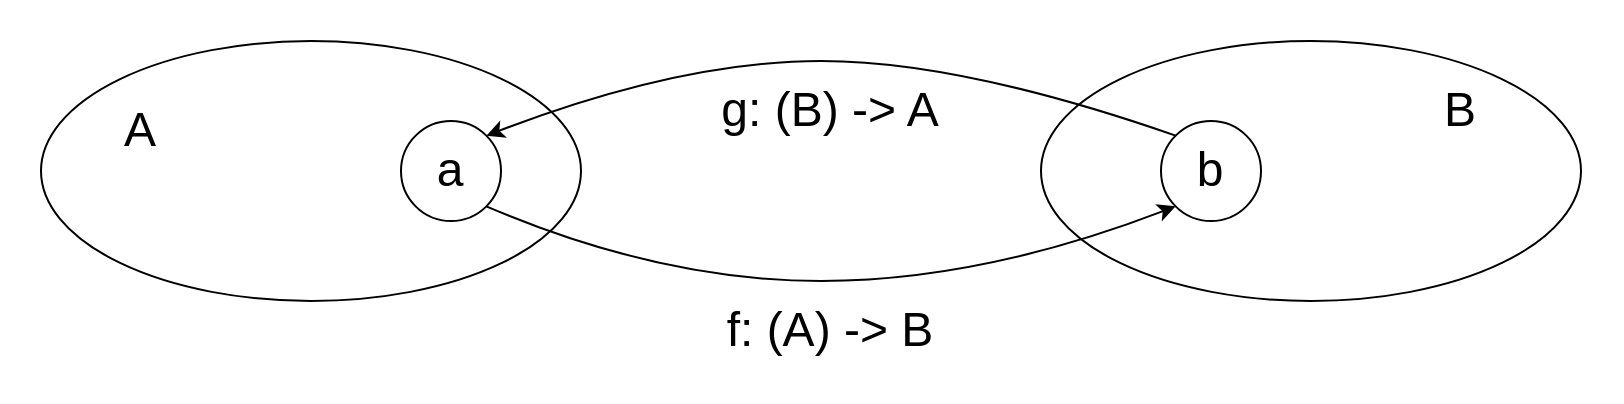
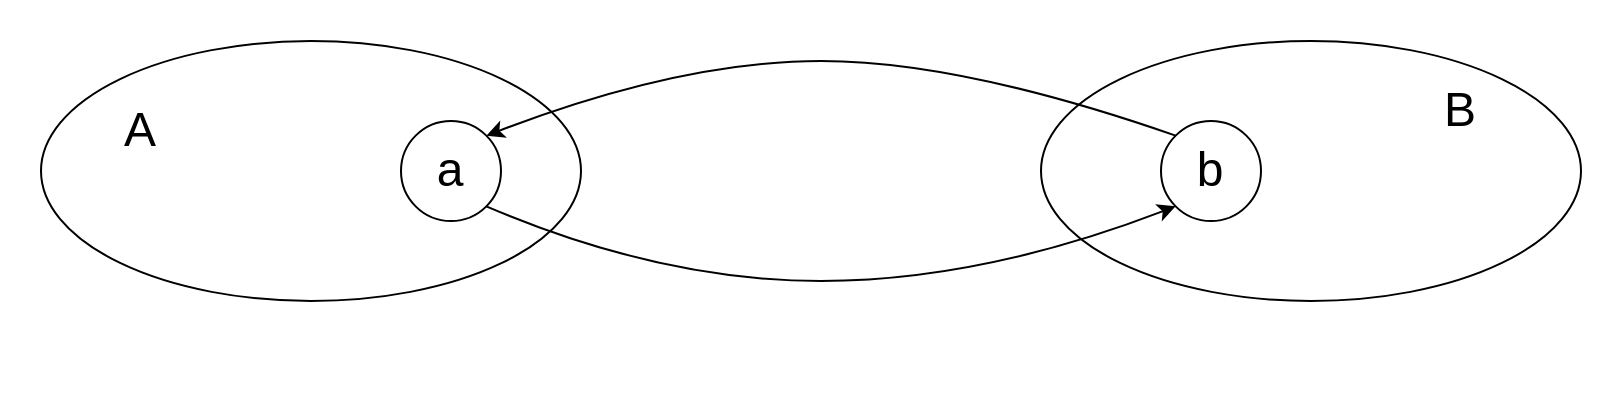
node "g: (B) -> A": removed
node "f: (A) -> B": removed
